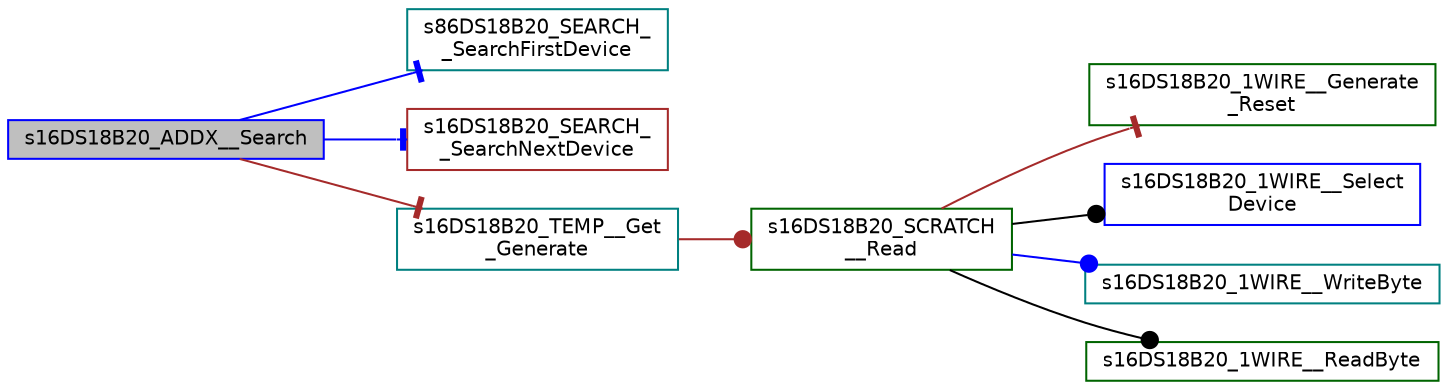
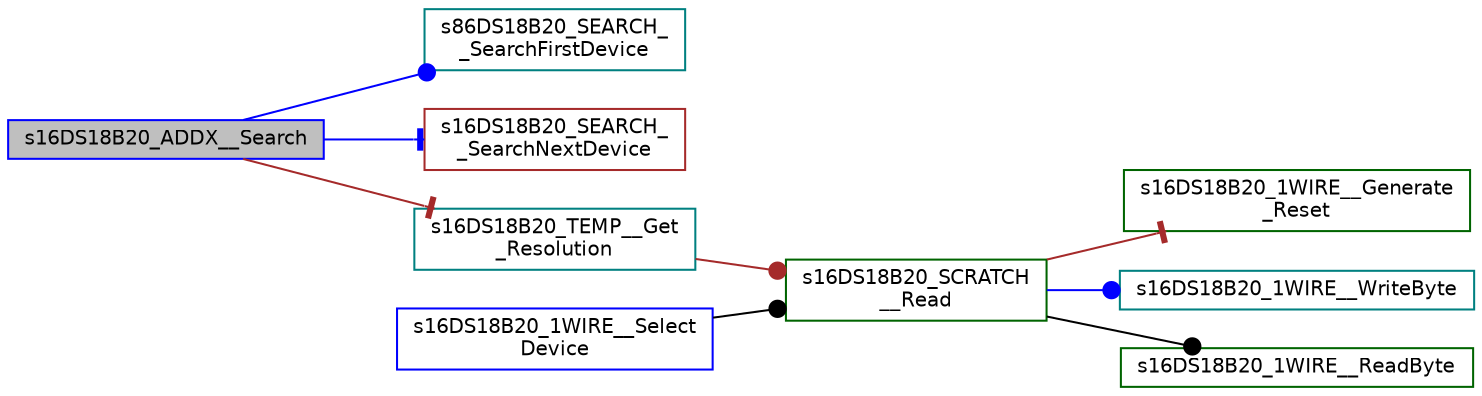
edge "s16DS18B20_ADDX__Search" -> "s86DS18B20_SEARCH_ _SearchFirstDevice": arrowhead tee -> dot
edge "s16DS18B20_SCRATCH __Read" -> "s16DS18B20_1WIRE__Select Device": reversed
node "s16DS18B20_TEMP__Get _Generate": label "s16DS18B20_TEMP__Get _Generate" -> "s16DS18B20_TEMP__Get _Resolution"
